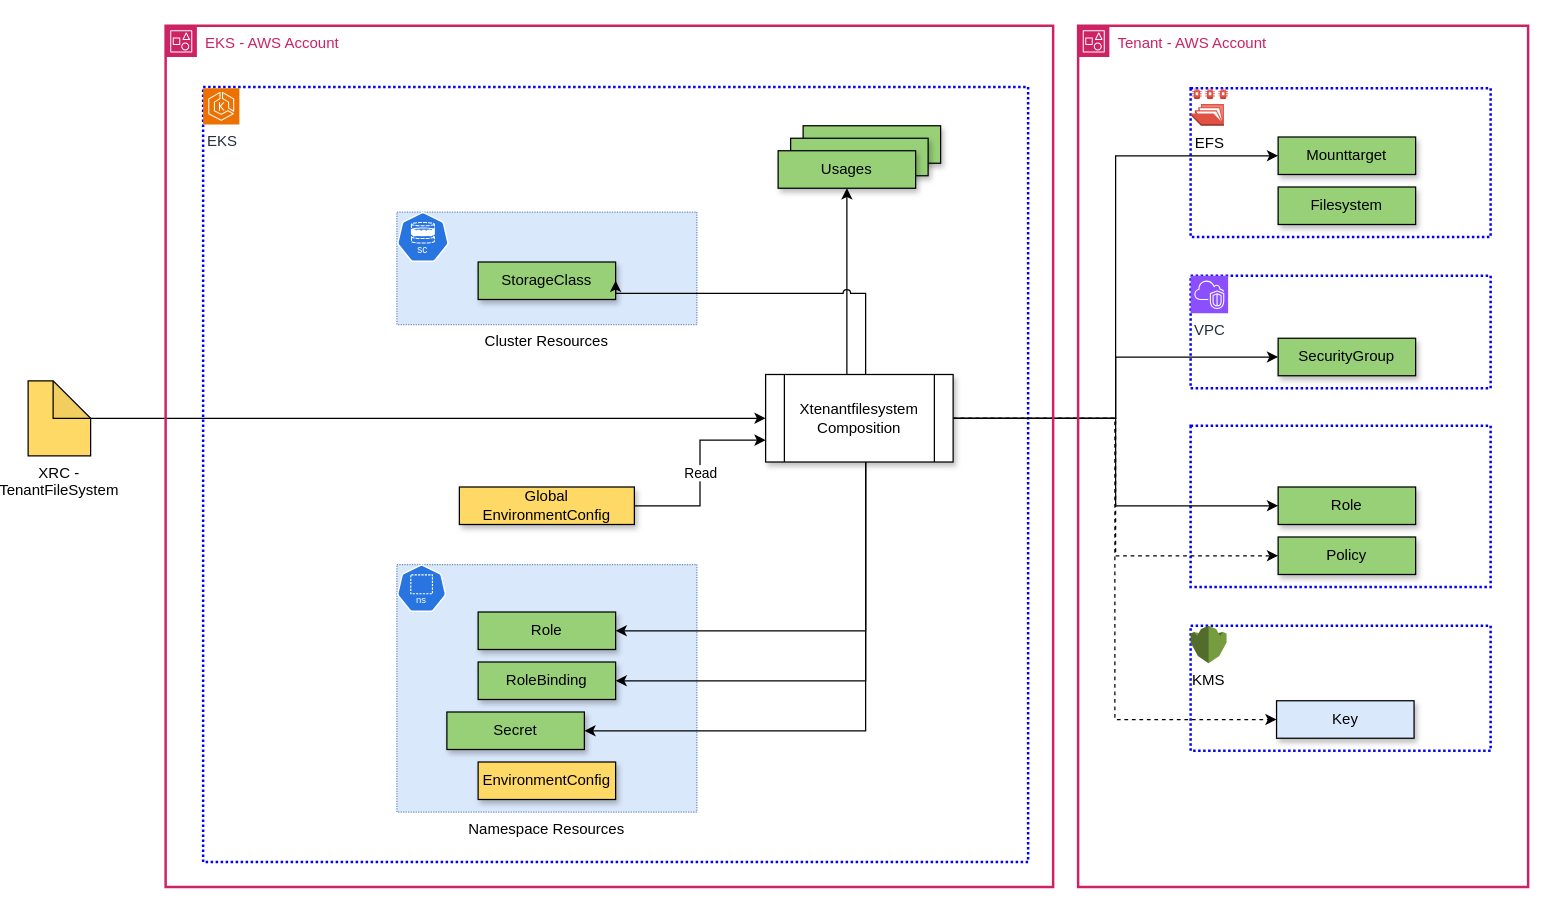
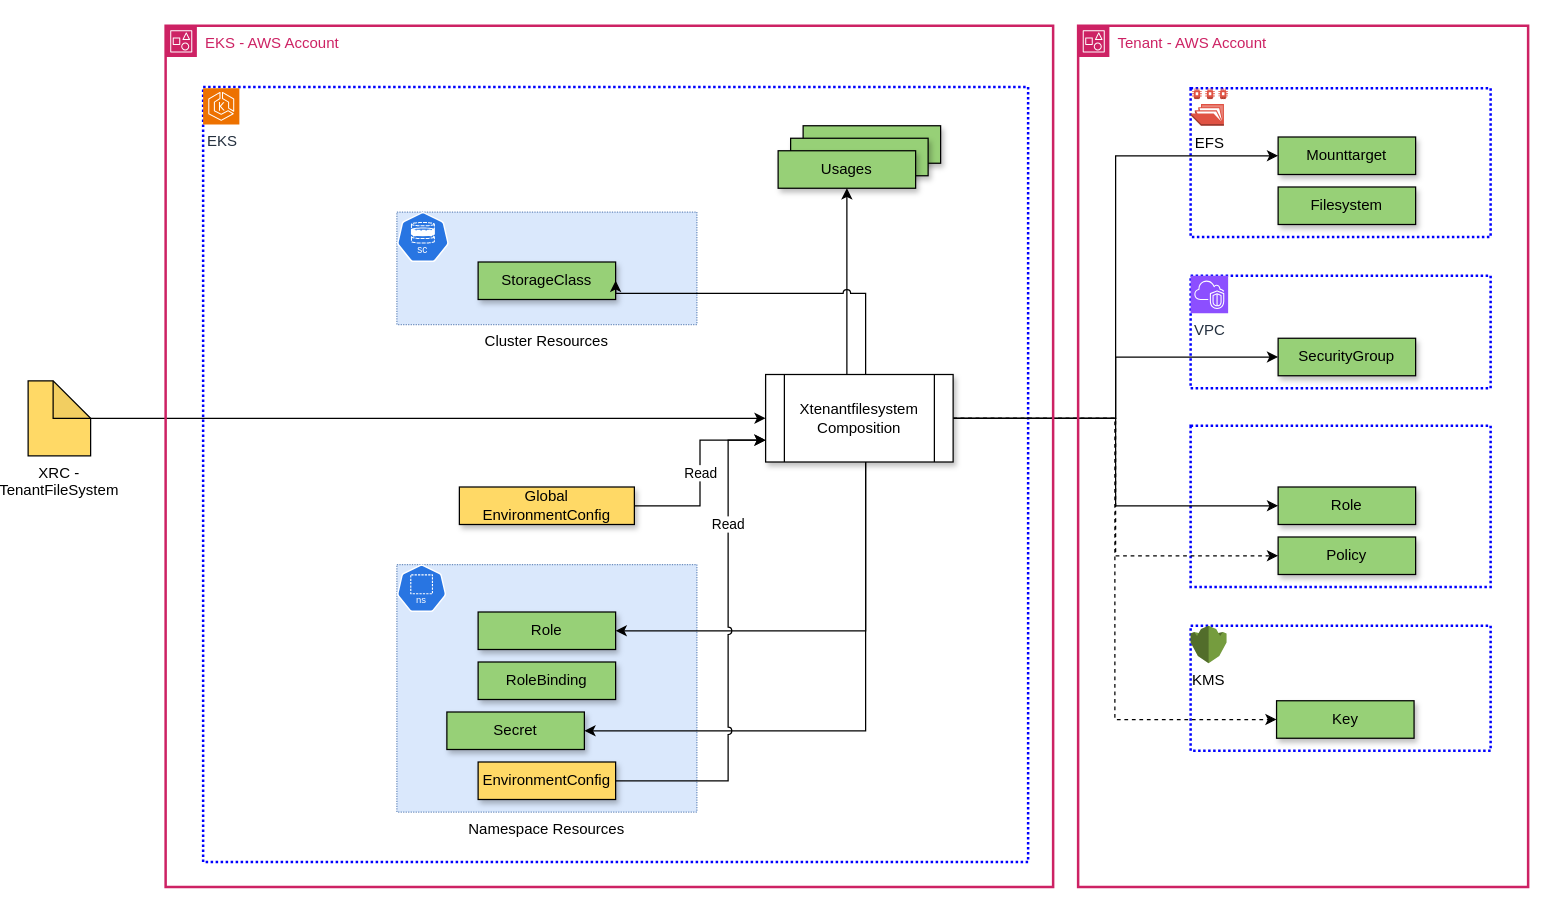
edge "EnvironmentConfig" -> "Xtenantfilesystem Composition": added, label "Read"
edge "Xtenantfilesystem Composition" -> "RoleBinding": removed
node "Key": fillcolor #dae8fc -> #97d077
